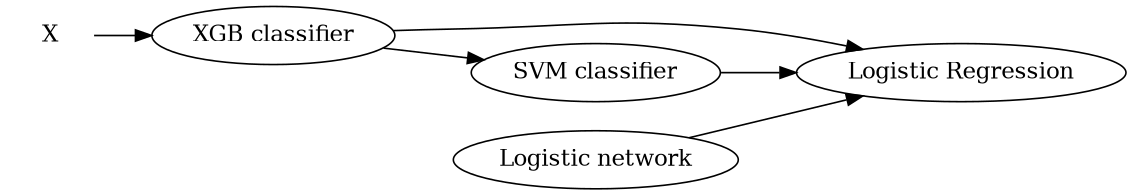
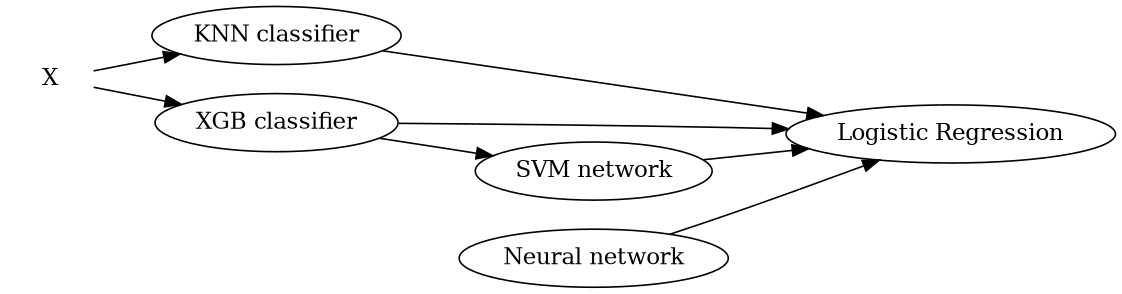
node "KNN classifier": added
node "SVM classifier": label "SVM classifier" -> "SVM network"
node "Logistic network": label "Logistic network" -> "Neural network"
